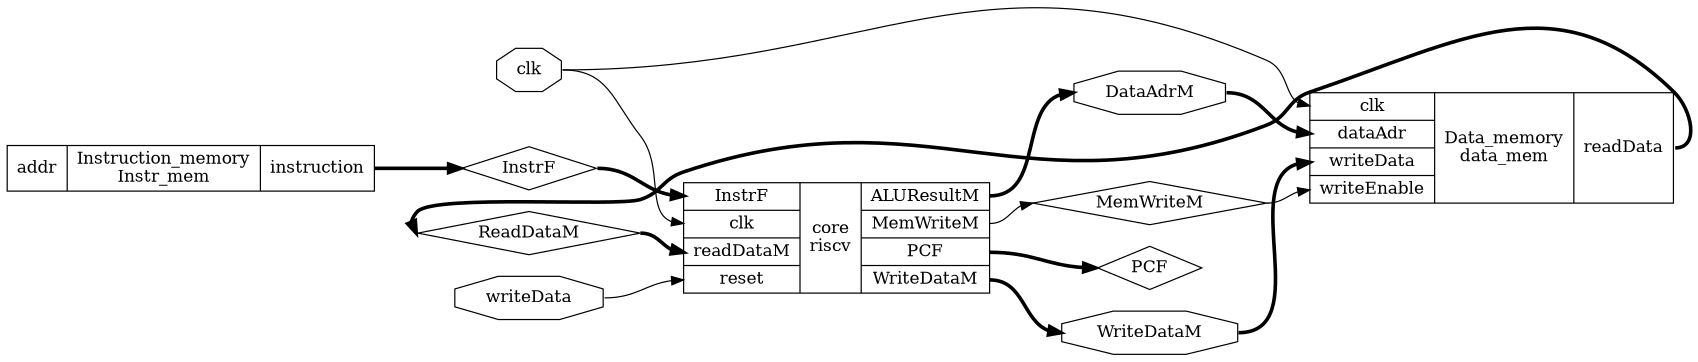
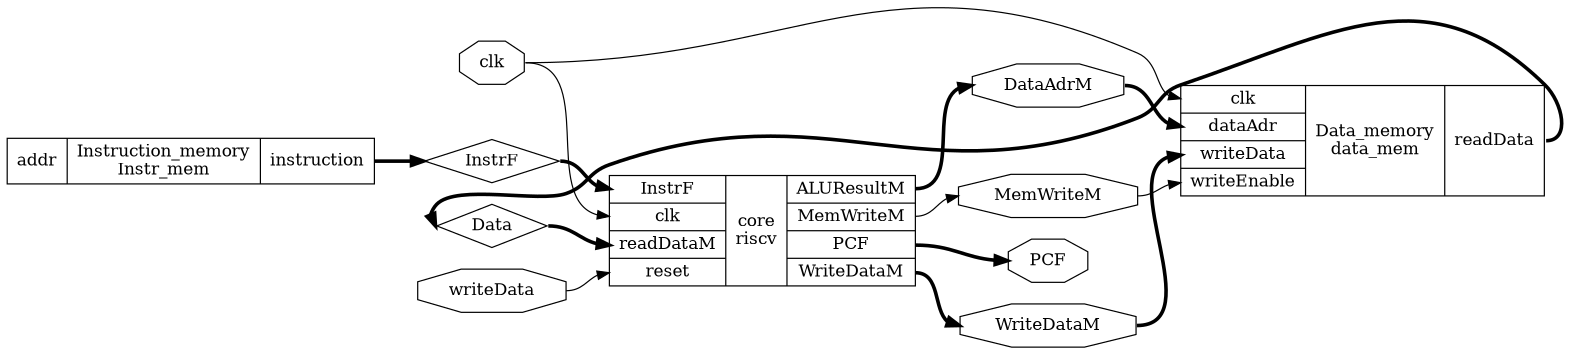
node "MemWriteM": shape diamond -> octagon
node "ReadDataM": label "ReadDataM" -> "Data"
node "PCF": shape diamond -> octagon
